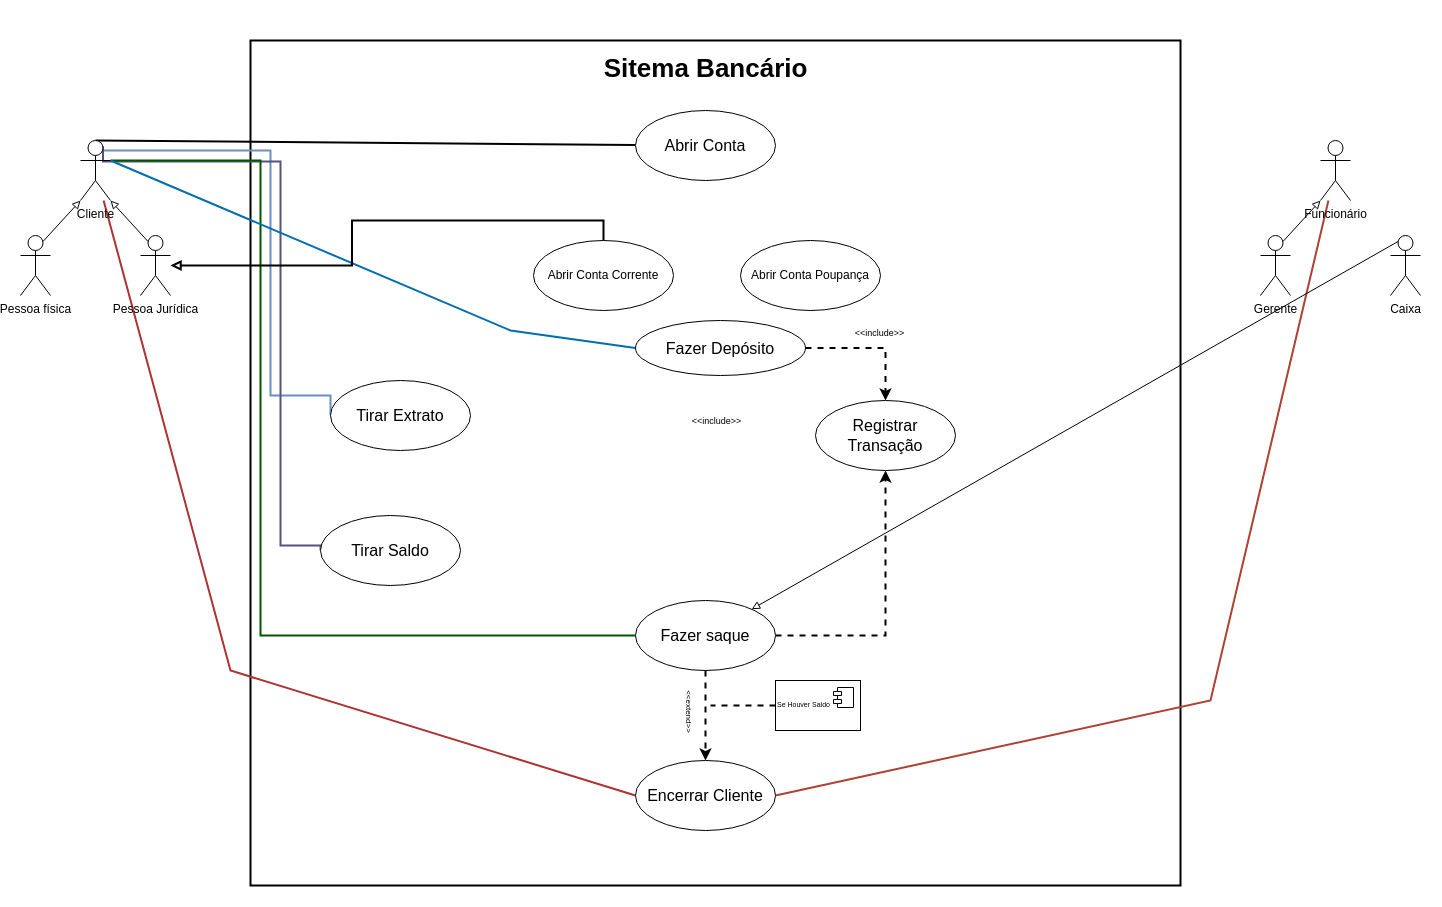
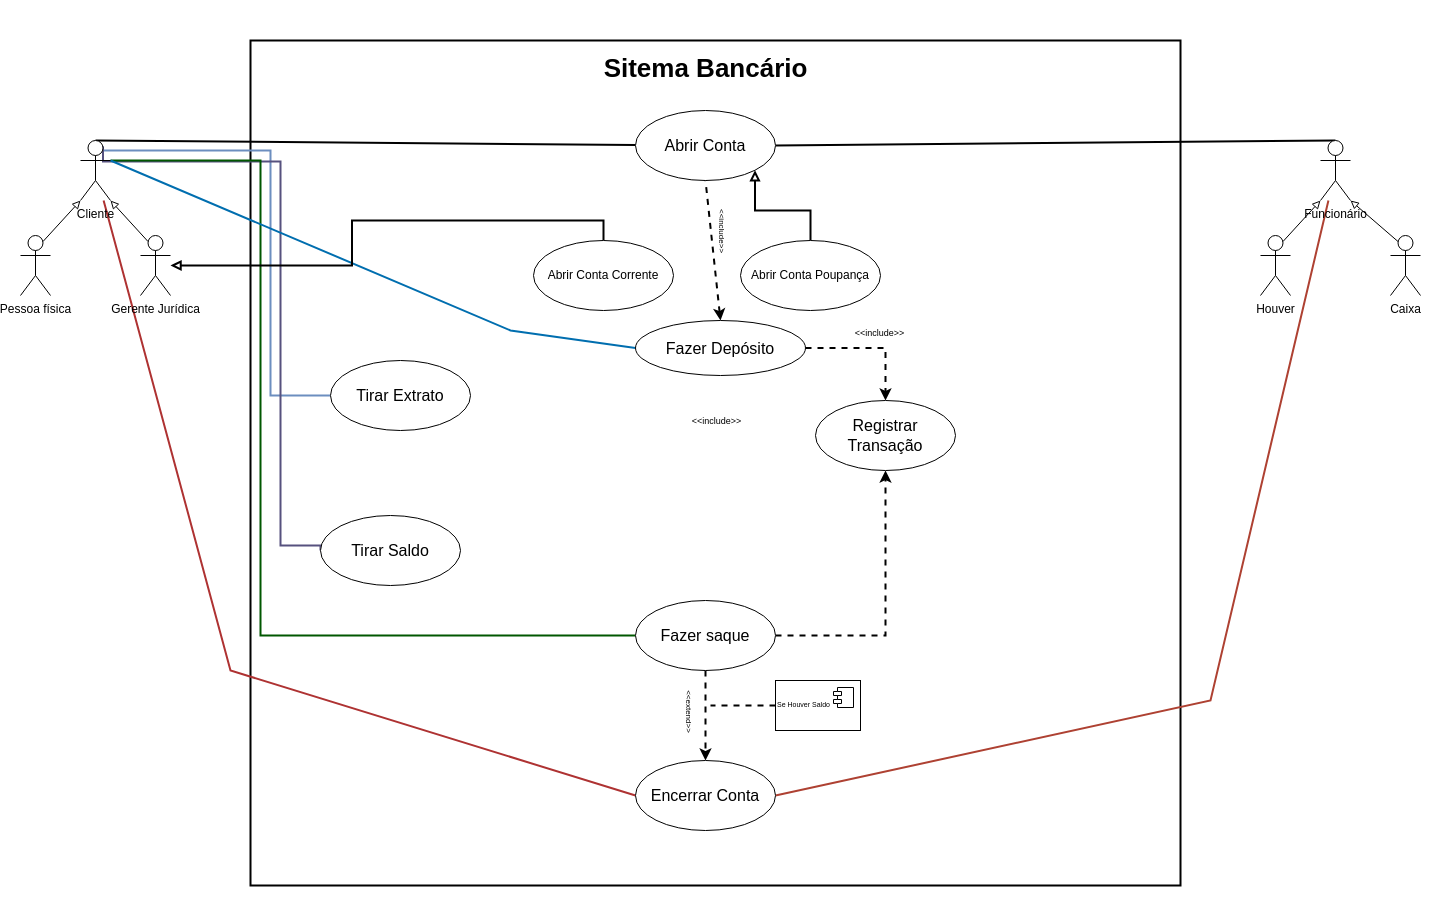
edge "Abrir Conta" -- "Funcionário": added
edge "Abrir Conta Poupança" -> "Abrir Conta": added
edge "Abrir Conta" -> "Fazer Depósito": added, label "<<include>>"
node "Pessoa Jurídica": label "Pessoa Jurídica" -> "Gerente Jurídica"
node "Gerente": label "Gerente" -> "Houver"
node "Tirar Extrato": moved (401, 416) -> (401, 396)
edge "Caixa" -> "Fazer saque": now "Caixa" -> "Funcionário"
node "Encerrar Cliente": label "Encerrar Cliente" -> "Encerrar Conta"
